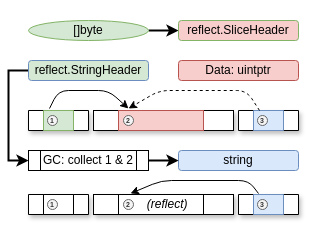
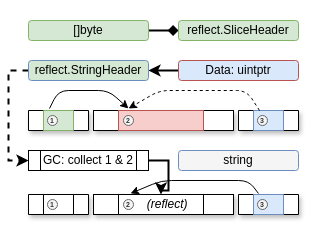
node "[]byte": shape ellipse -> rounded rectangle
edge "[]byte" -> "reflect.SliceHeader": arrowhead classic -> diamond
node "reflect.SliceHeader": fillcolor #f8cecc -> #d5e8d4
edge "Data: uintptr" -> "reflect.StringHeader": added
node "Data: uintptr": fillcolor #f8cecc -> #dae8fc
edge "reflect.StringHeader" -> "GC: collect 1 & 2": style solid -> dashed
edge "GC: collect 1 & 2" -> "string": now "GC: collect 1 & 2" -> "(reflect)"
node "string": fillcolor #dae8fc -> #f5f5f5
